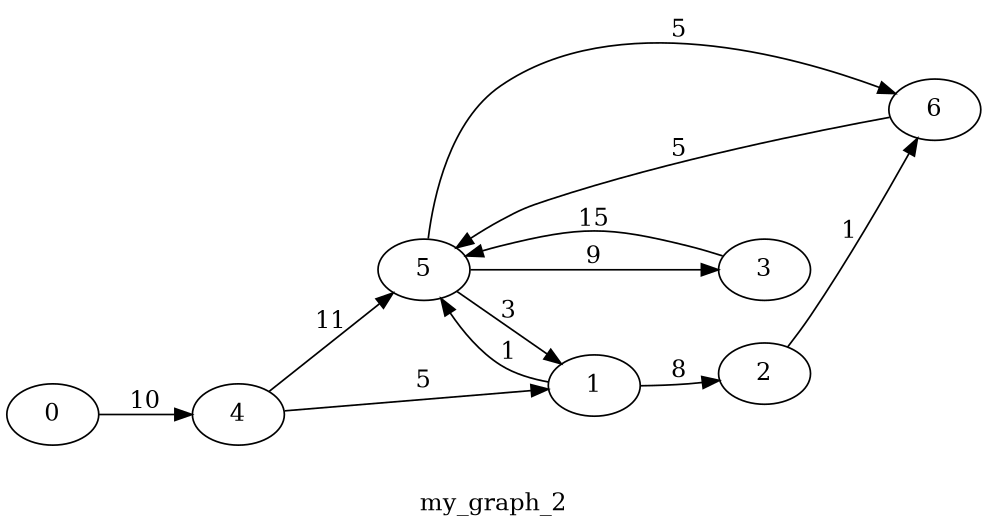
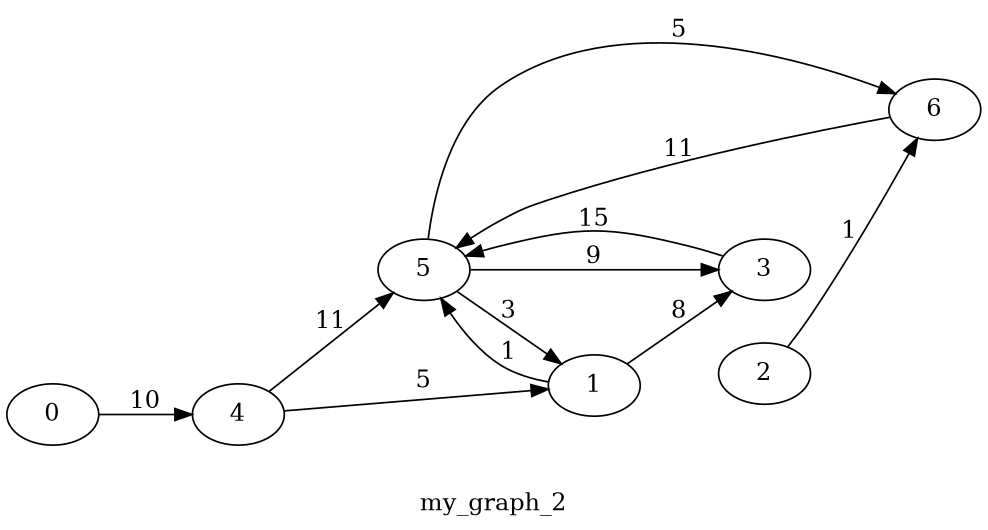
edge "6" -> "5": label "5" -> "11"
edge "1" -> "2": now "1" -> "3"
